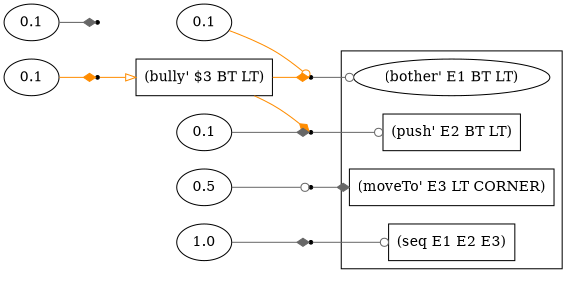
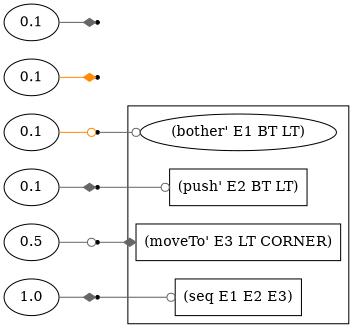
node "(bully' $3 BT LT)": removed
